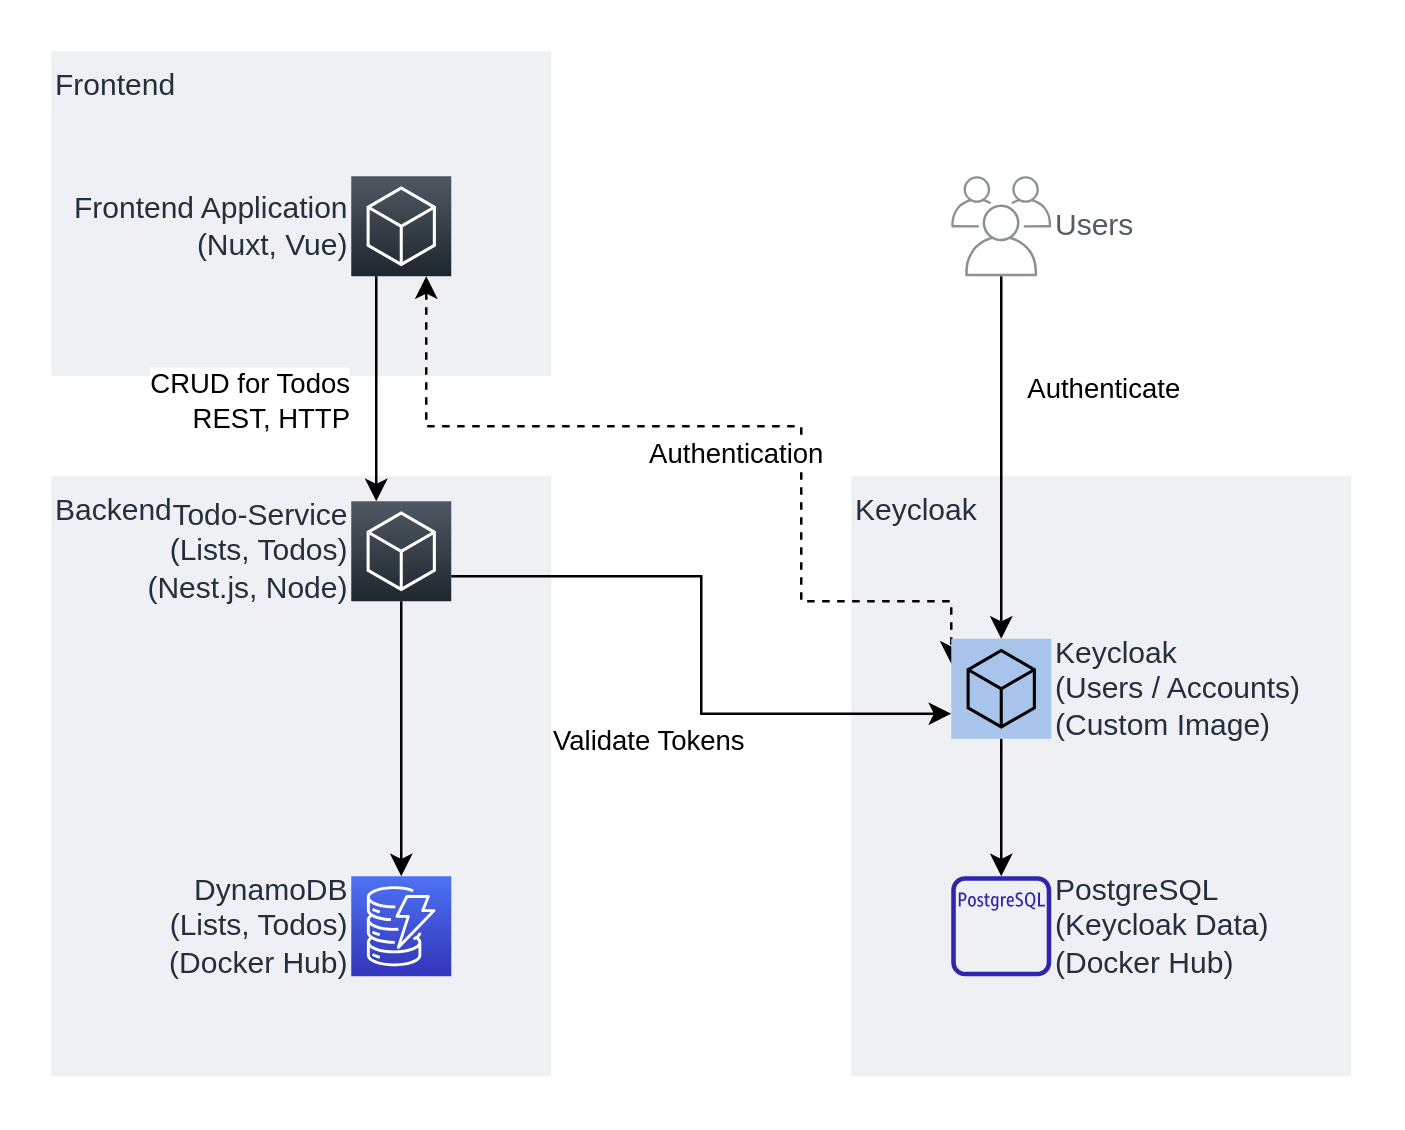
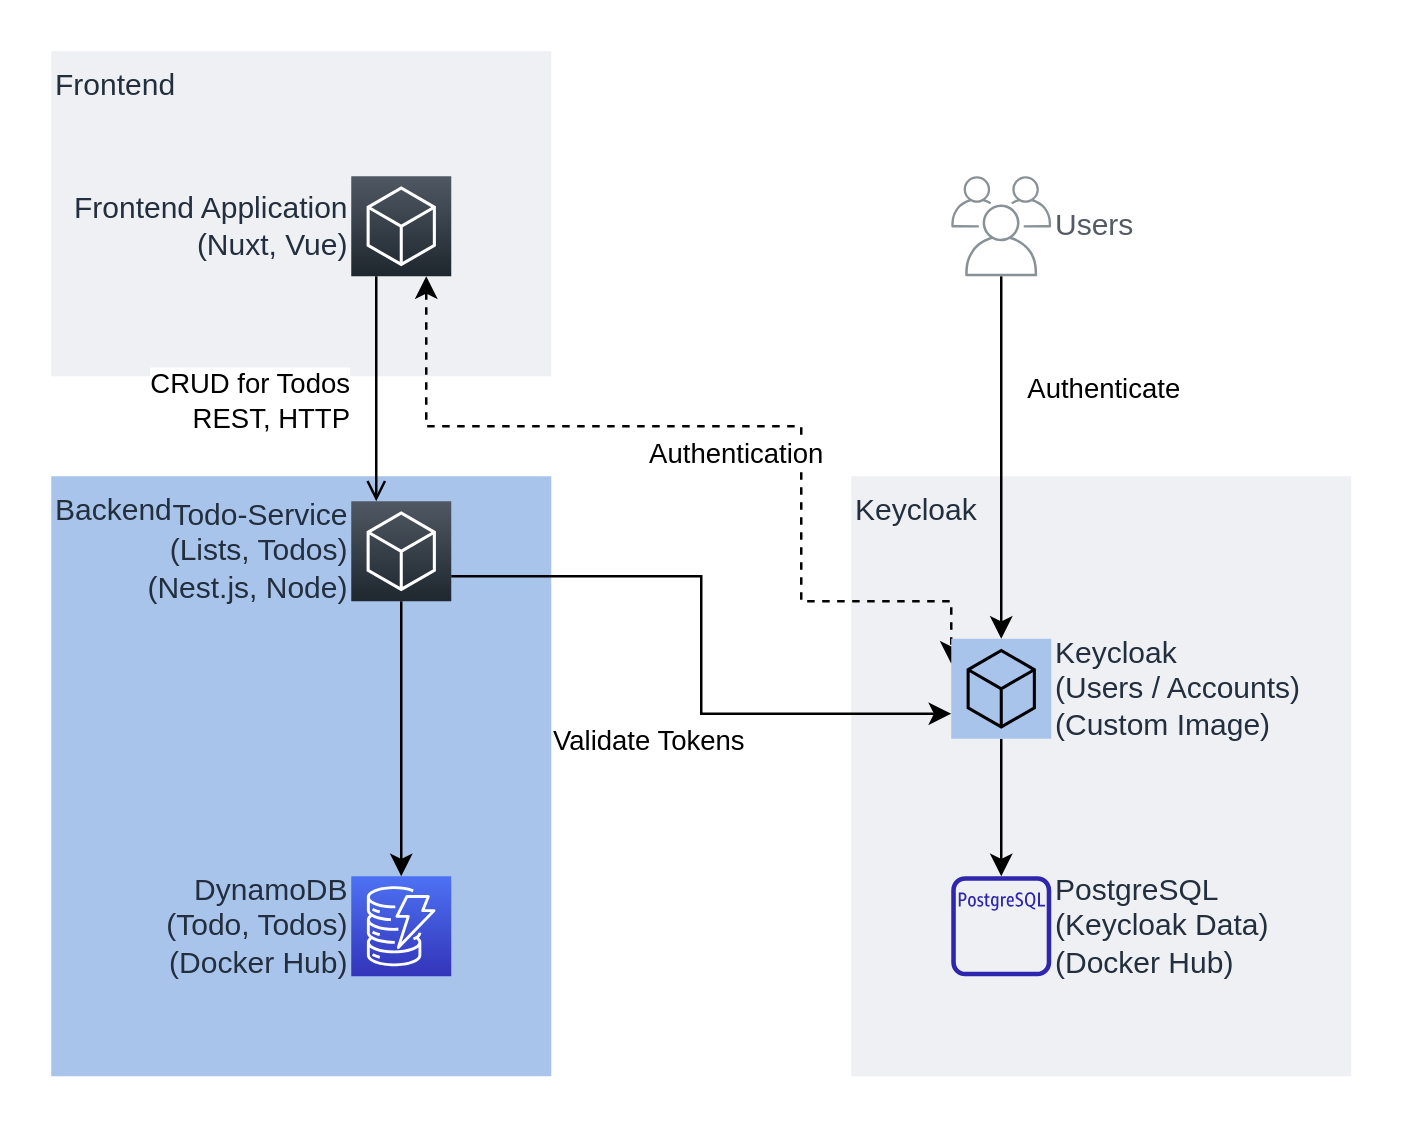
edge "Frontend Application (Nuxt, Vue)" -> "Todo-Service (Lists, Todos) (Nest.js, Node)": arrowhead classic -> open
node "Backend": fillcolor #eff0f3 -> #a9c4eb
node "DynamoDB (Lists, Todos) (Docker Hub)": label "DynamoDB (Lists, Todos) (Docker Hub)" -> "DynamoDB (Todo, Todos) (Docker Hub)"
